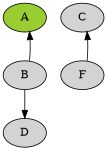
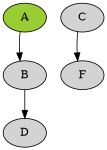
edge "B" -> "A": reversed
edge "F" -> "C": reversed
